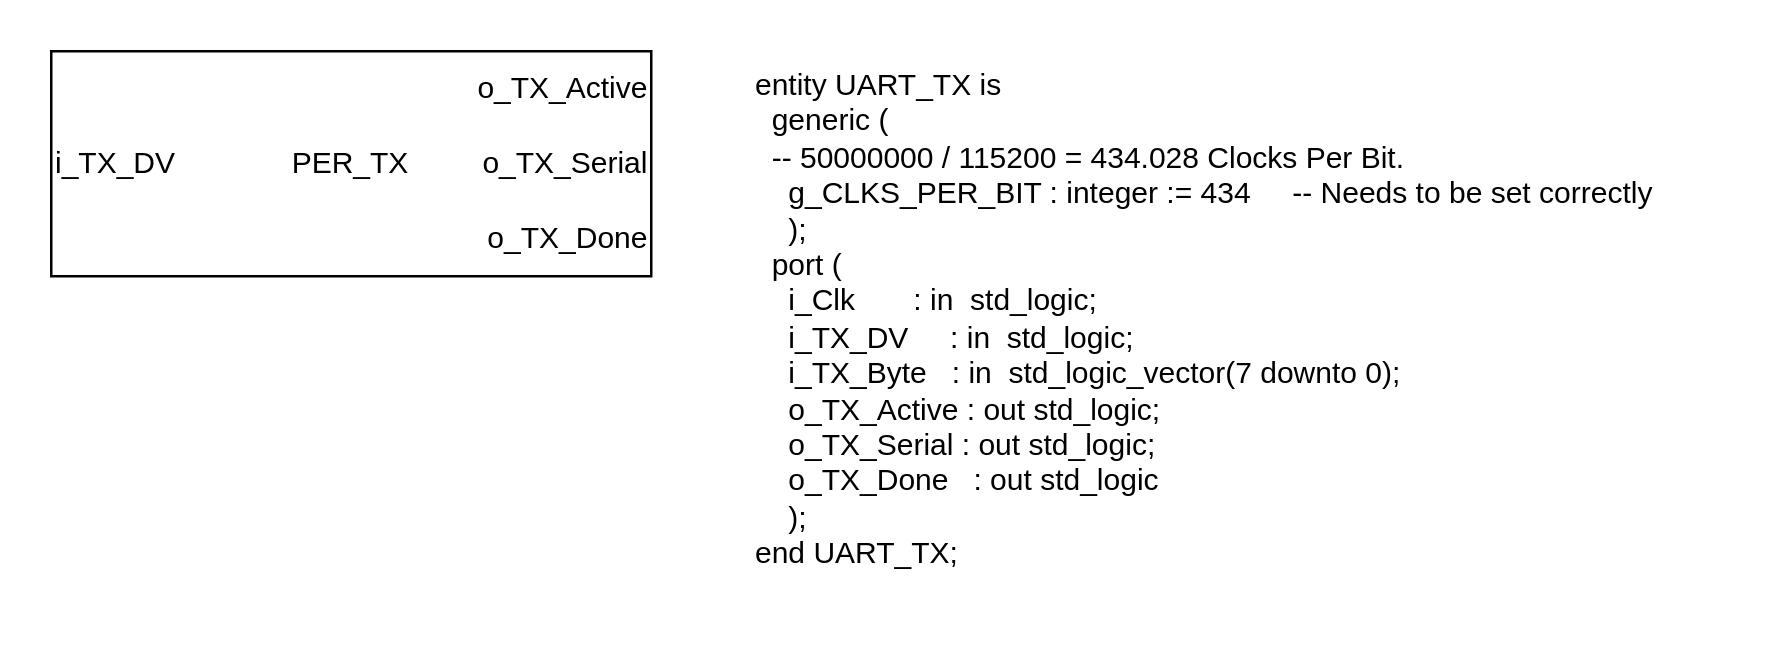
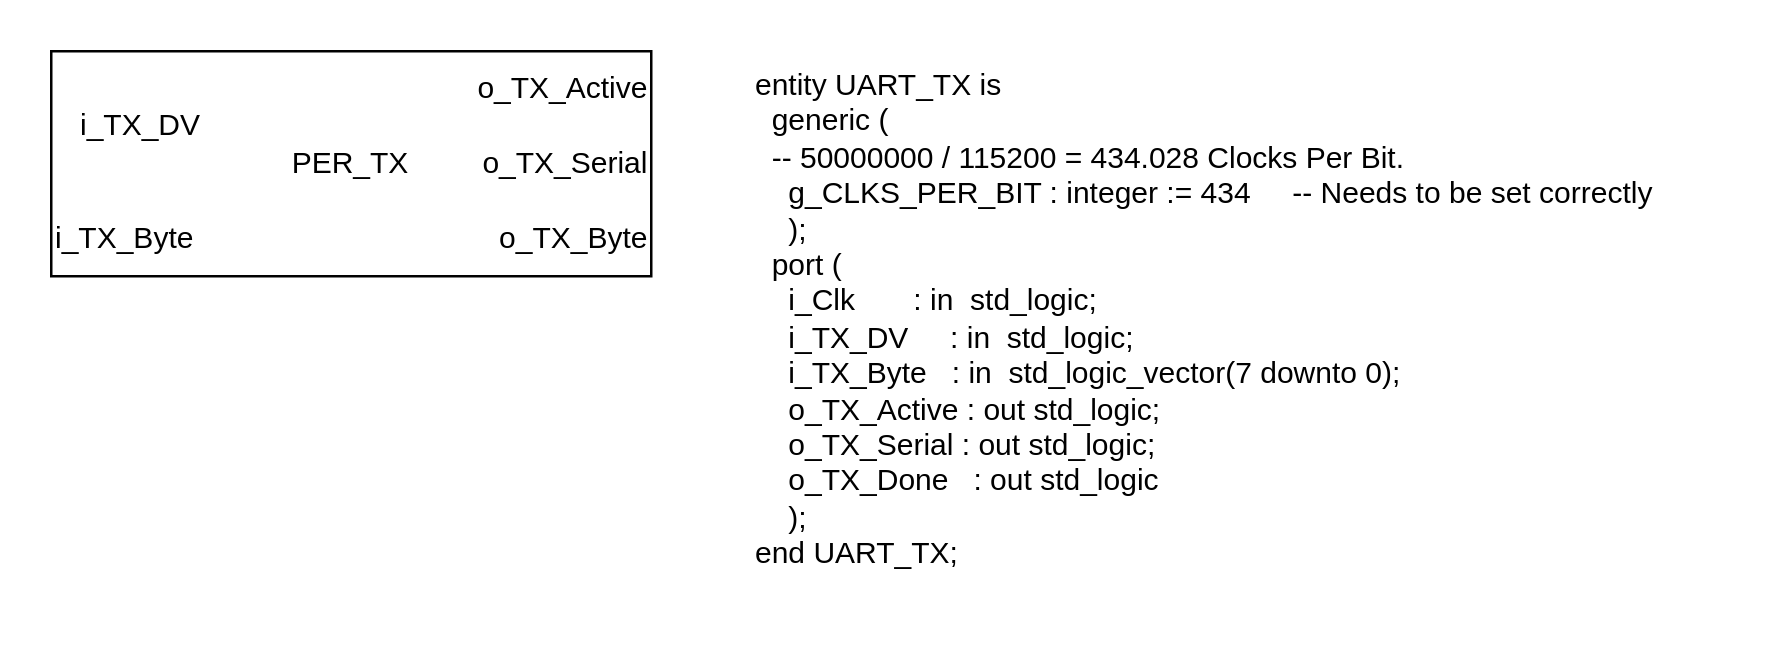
node "i_TX_DV": moved (139, 164) -> (164, 126)
node "i_TX_Byte": added
node "o_TX_Done": label "o_TX_Done" -> "o_TX_Byte"
